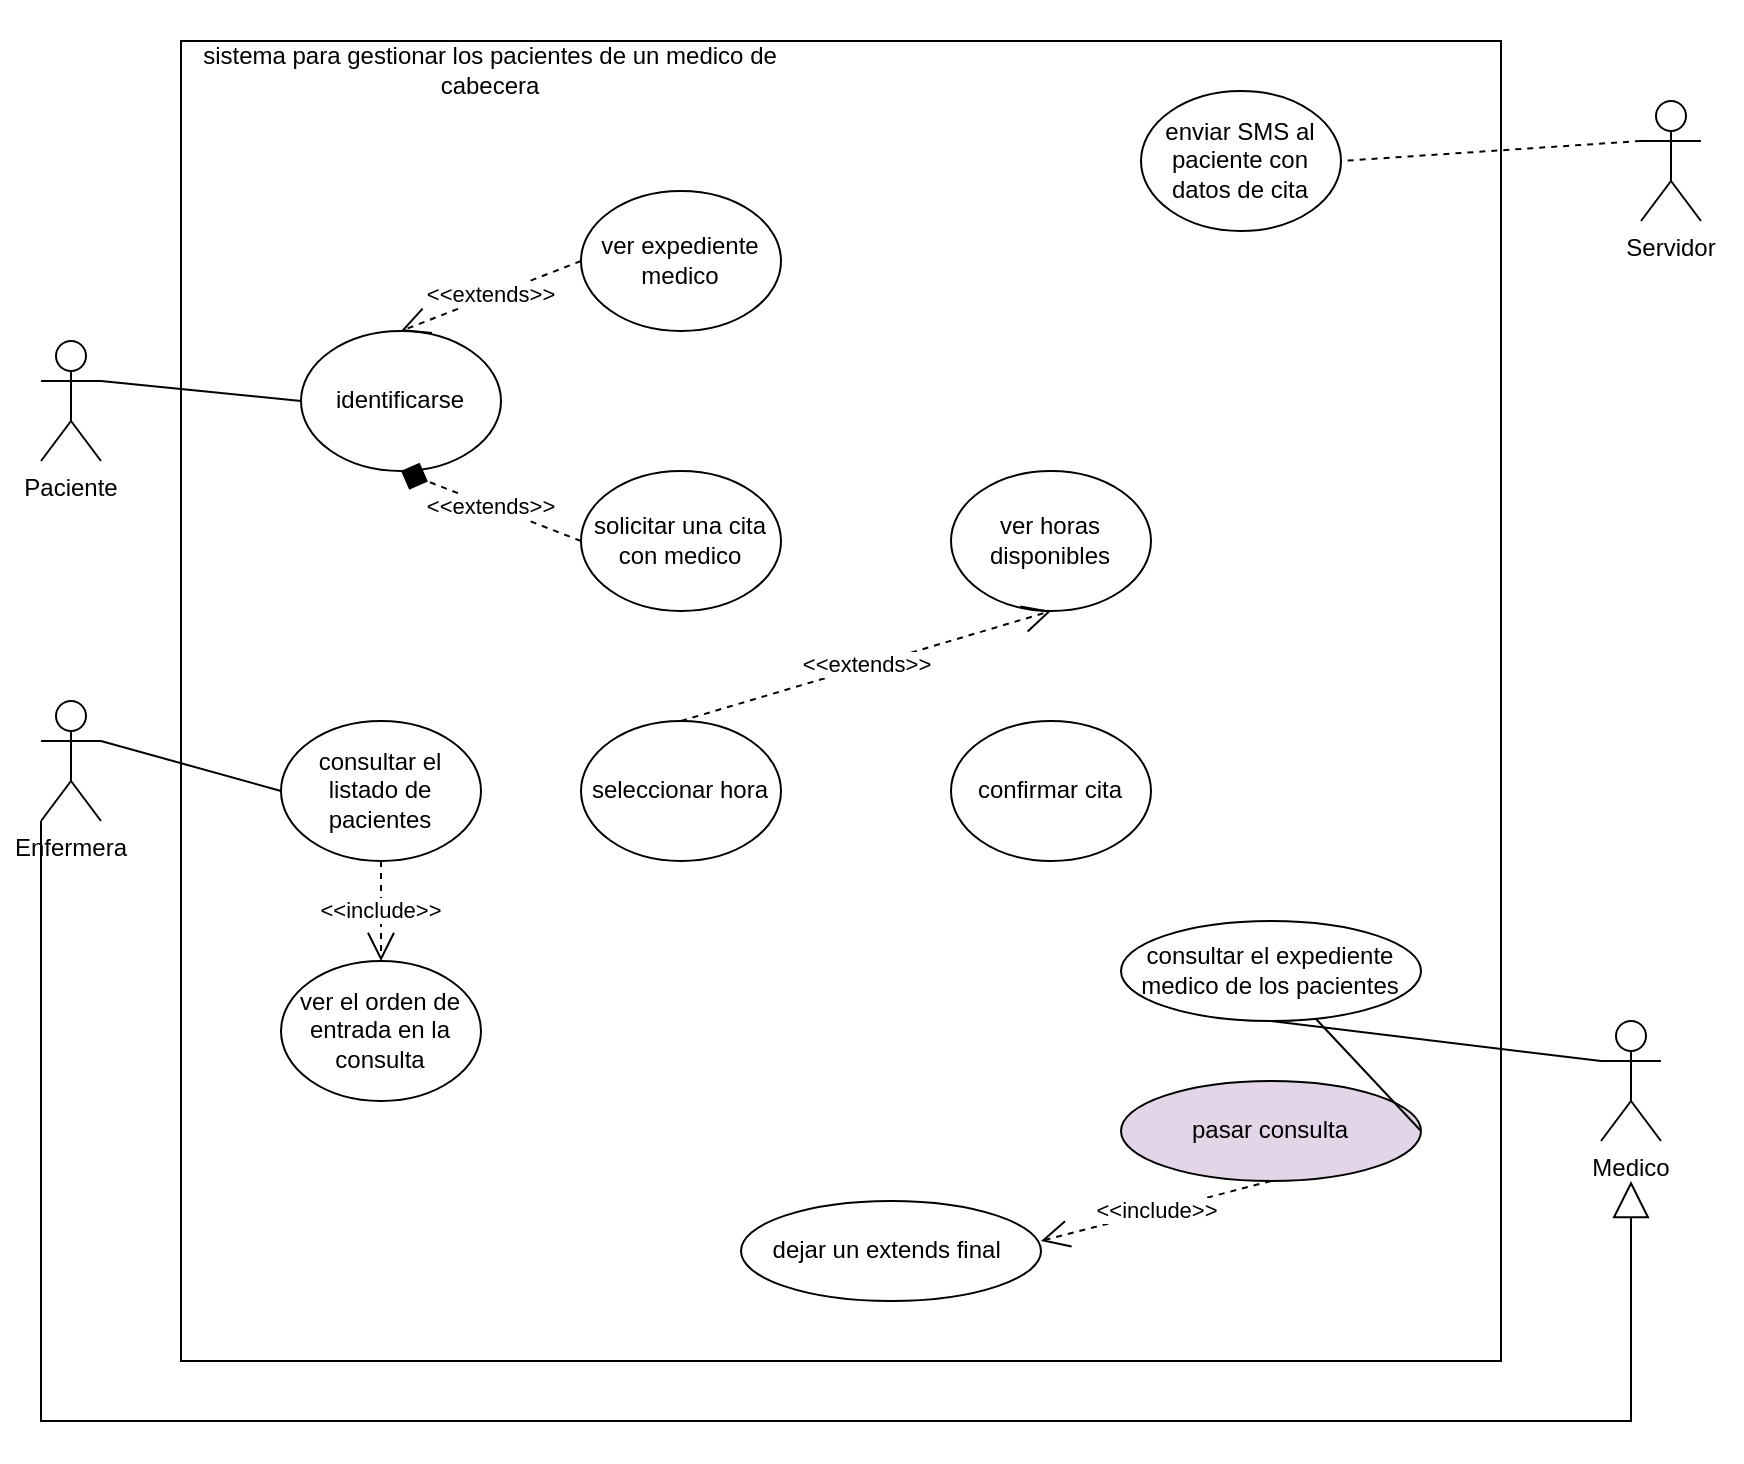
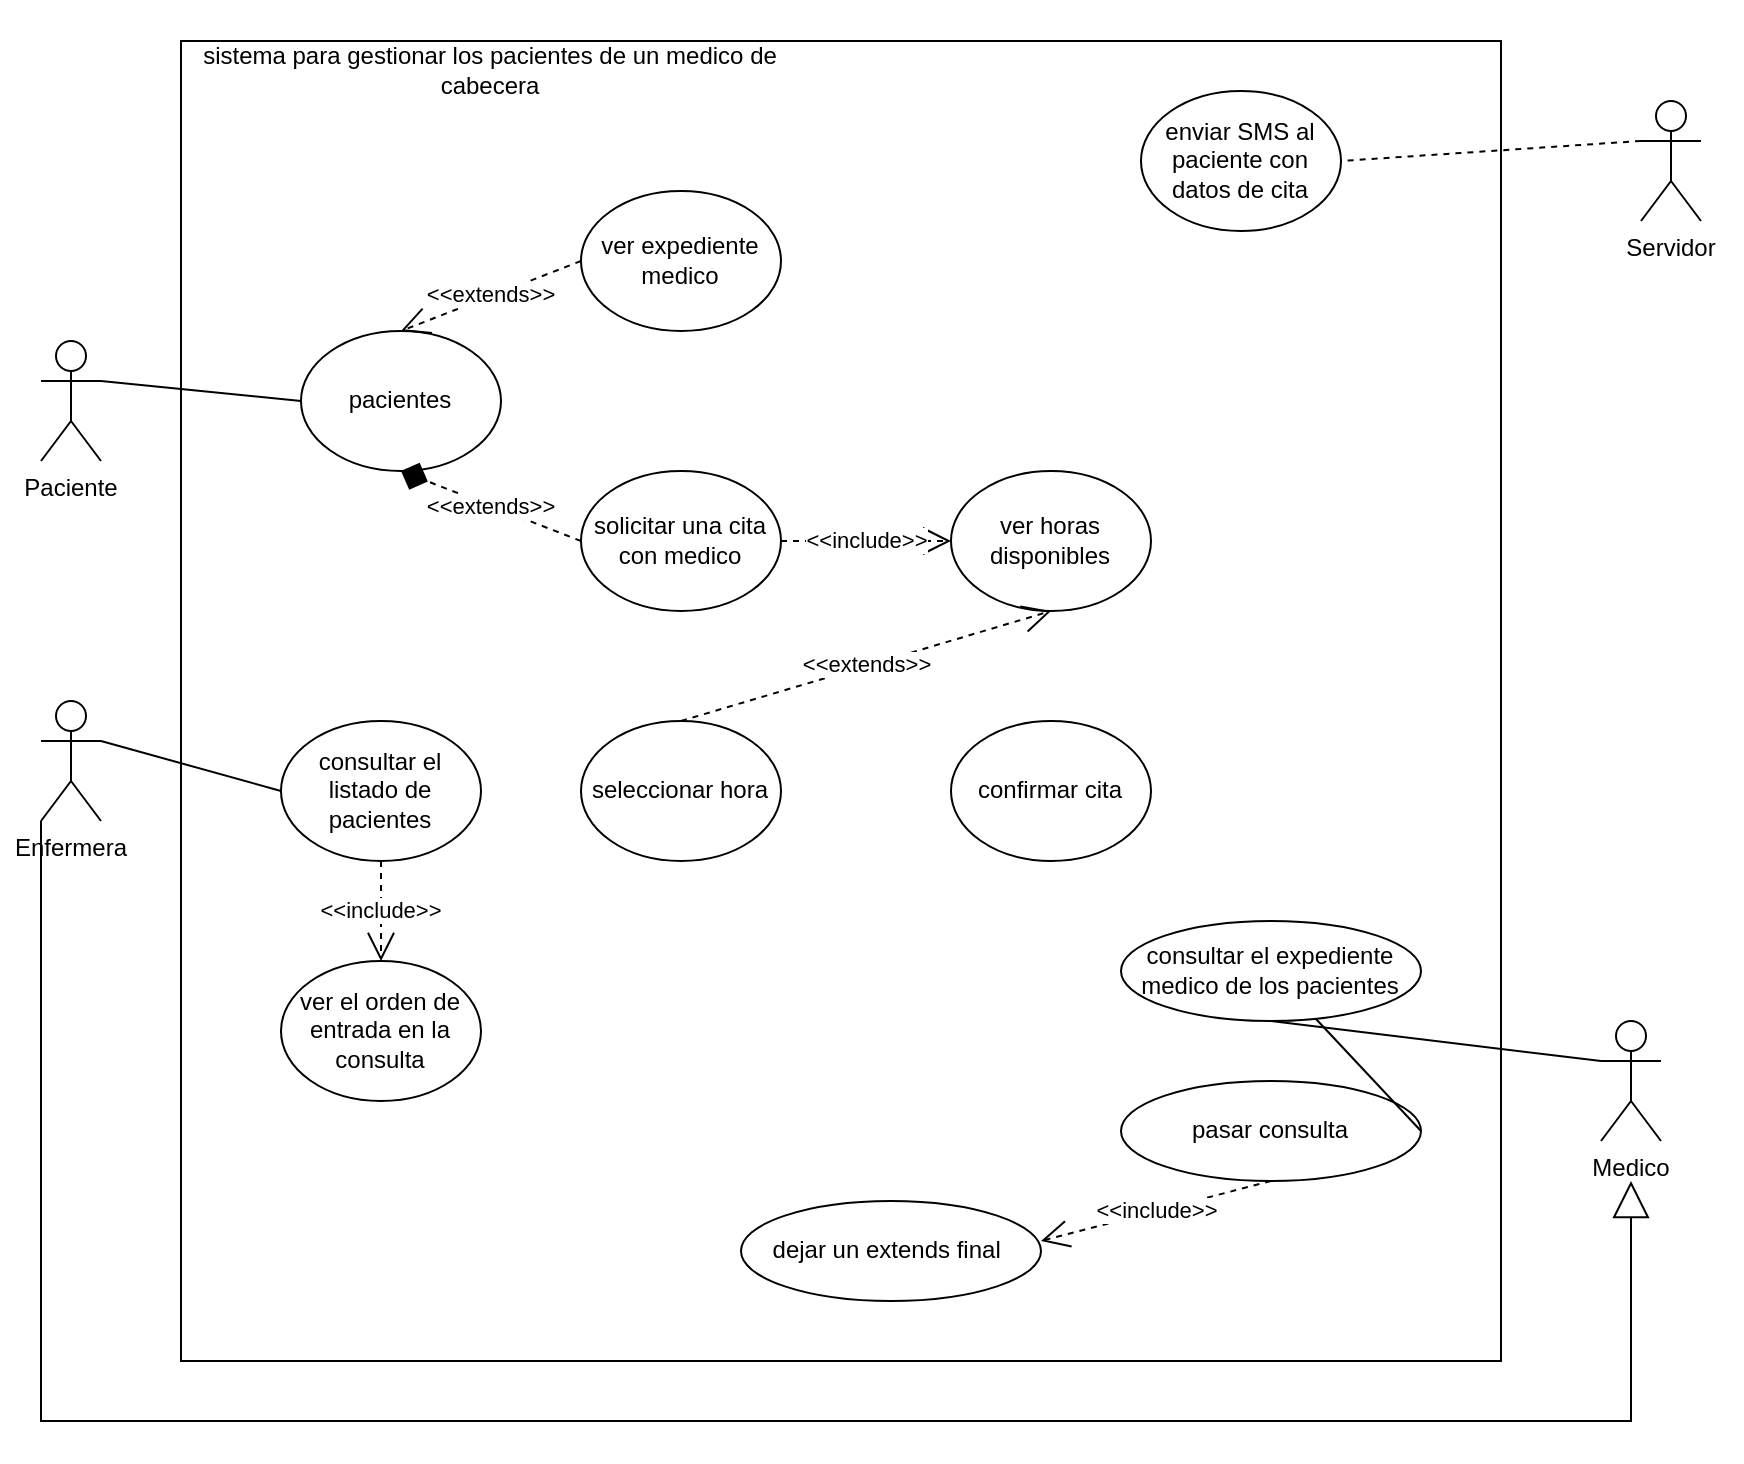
node "identificarse": label "identificarse" -> "pacientes"
edge "solicitar una cita con medico" -> "ver horas disponibles": added, label "<<include>>"
node "pasar consulta": fillcolor #e1d5e7 -> #ffffff
